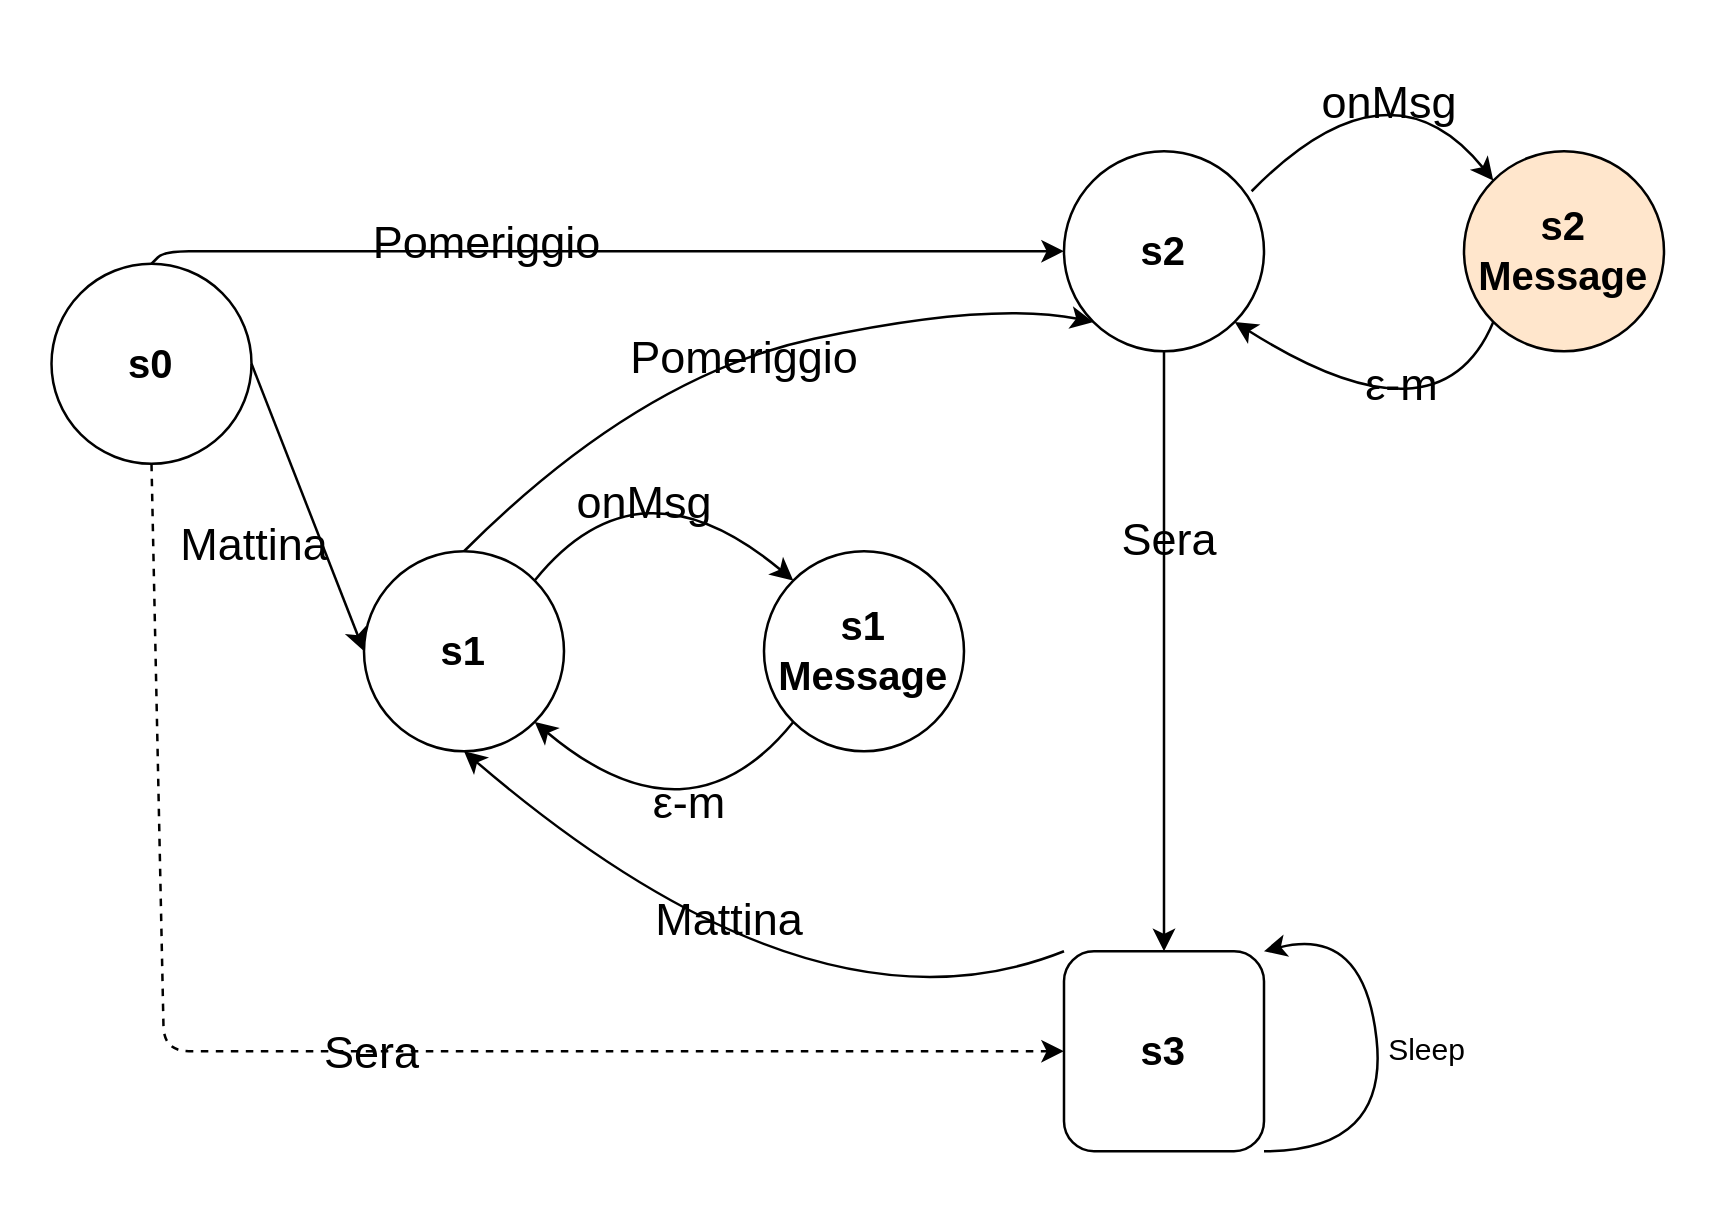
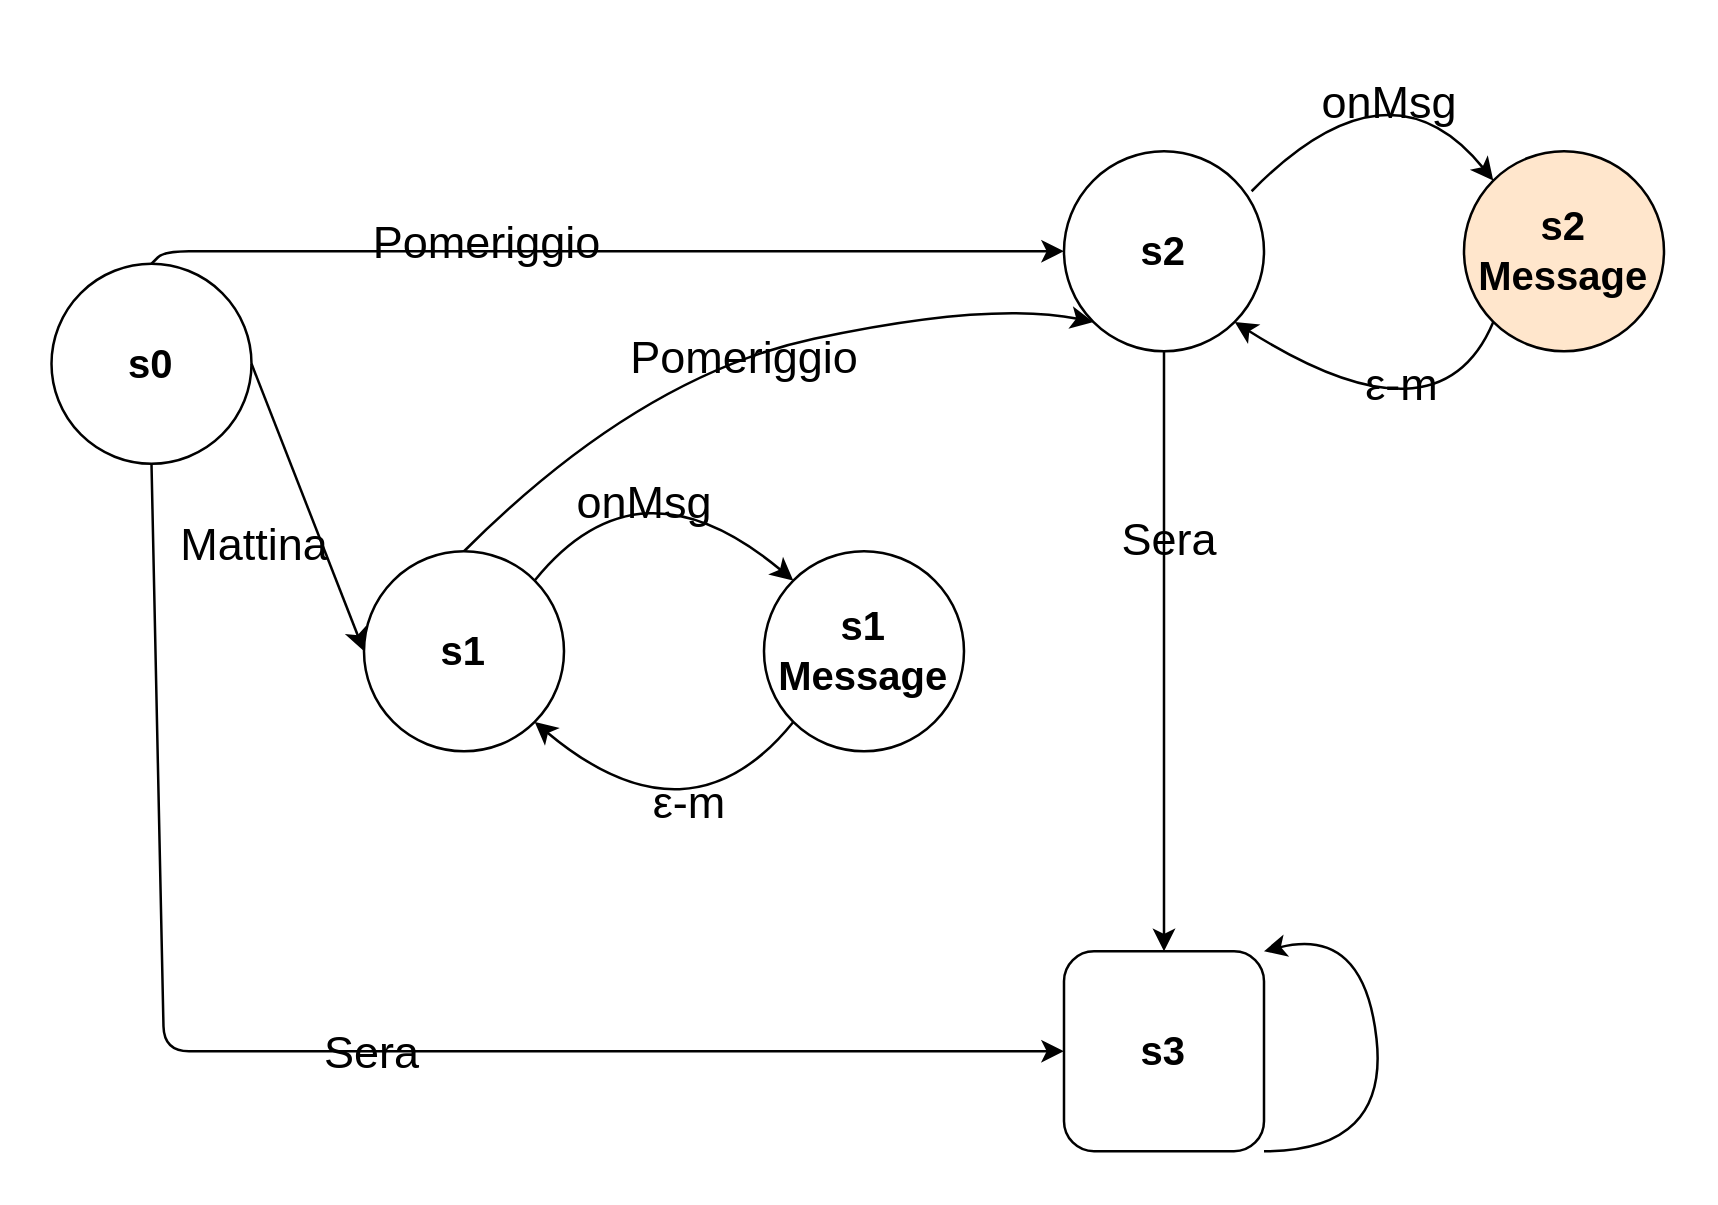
edge "s0" -> "s3": style dashed -> solid
edge "s3" -> "s1": removed, label "Mattina"
node "Sleep": removed
